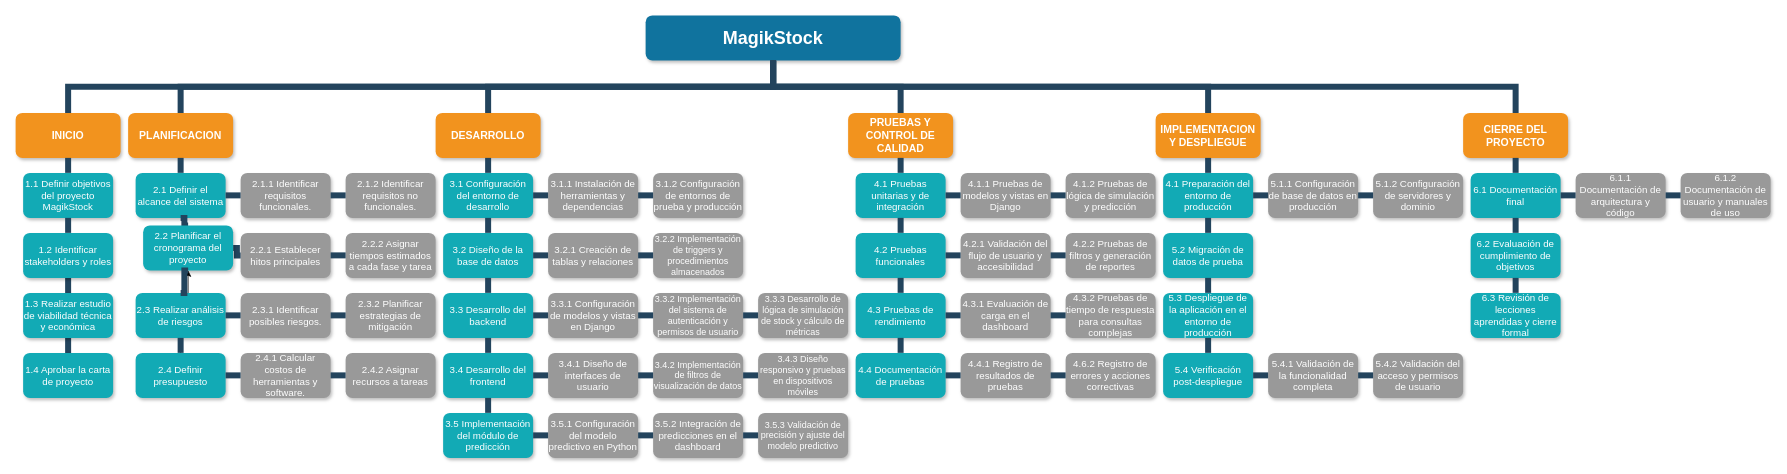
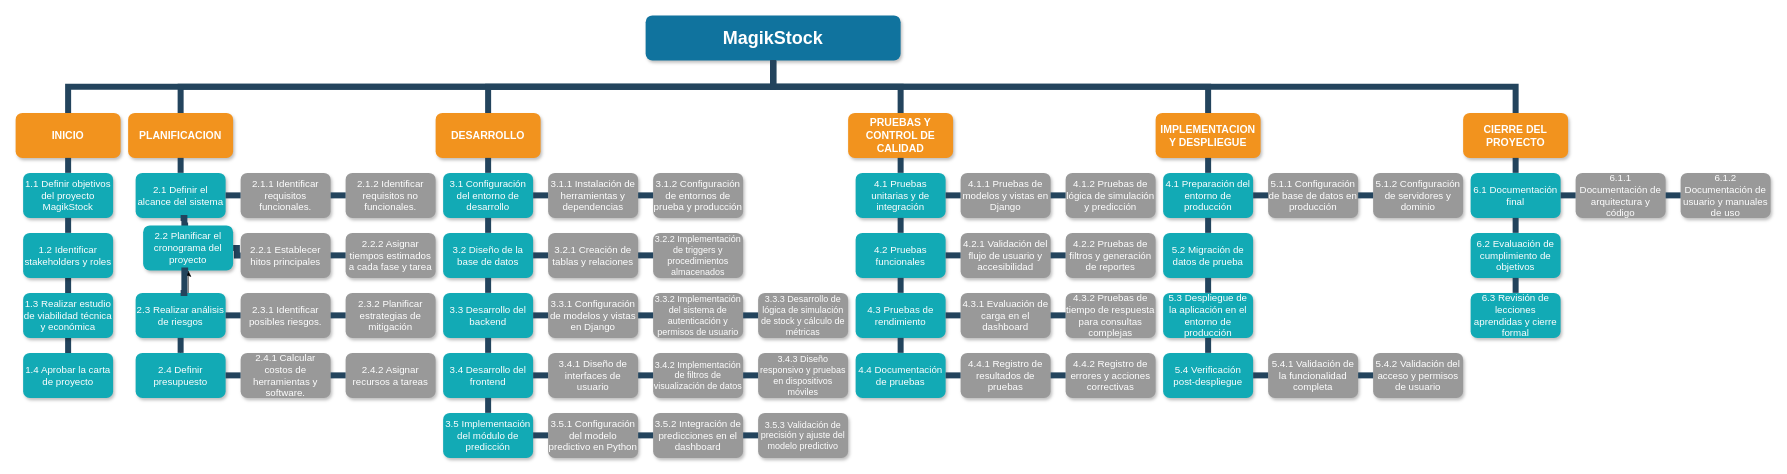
node "4.6.2 Registro de errores y acciones correctivas": label "4.6.2 Registro de errores y acciones correctivas" -> "4.4.2 Registro de errores y acciones correctivas"
